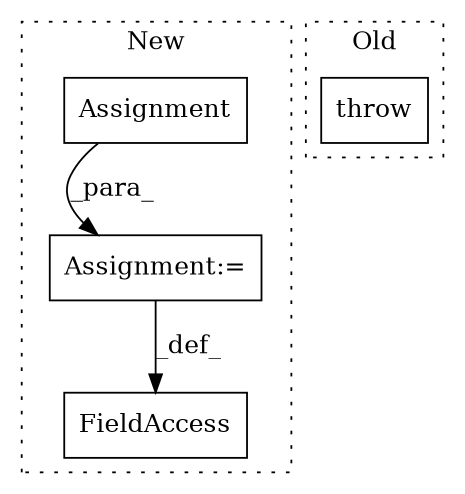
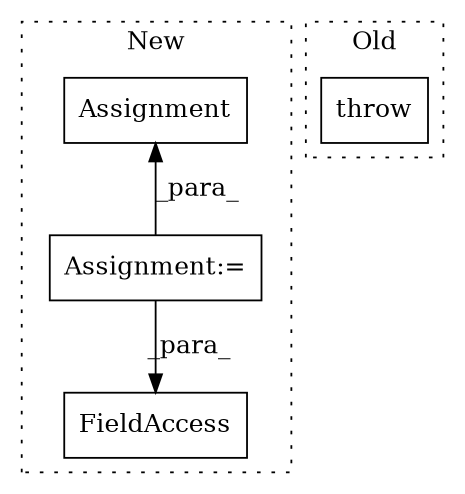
edge "Assignment" -> "Assignment:=": reversed
edge "Assignment:=" -> "FieldAccess": label "_def_" -> "_para_"
